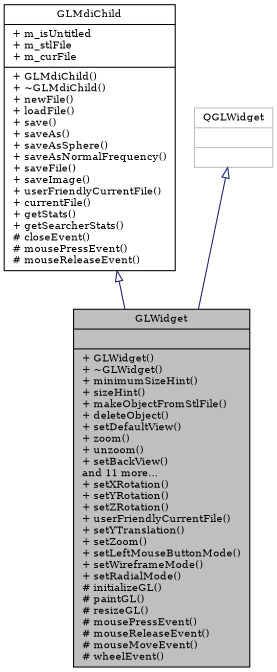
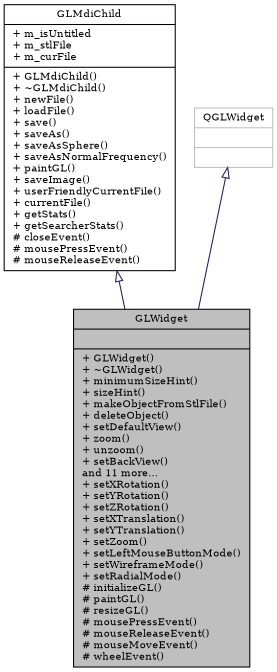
node "GLMdiChild": text "+ saveFile()" -> "+ paintGL()"
node "GLWidget": text "+ userFriendlyCurrentFile()" -> "+ setXTranslation()"
